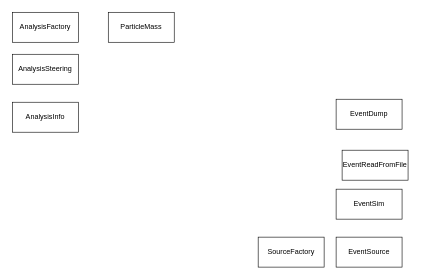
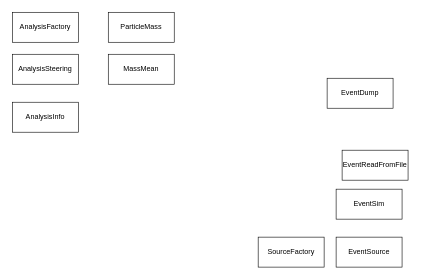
node "MassMean": added
node "EventDump": moved (369, 114) -> (360, 93)
